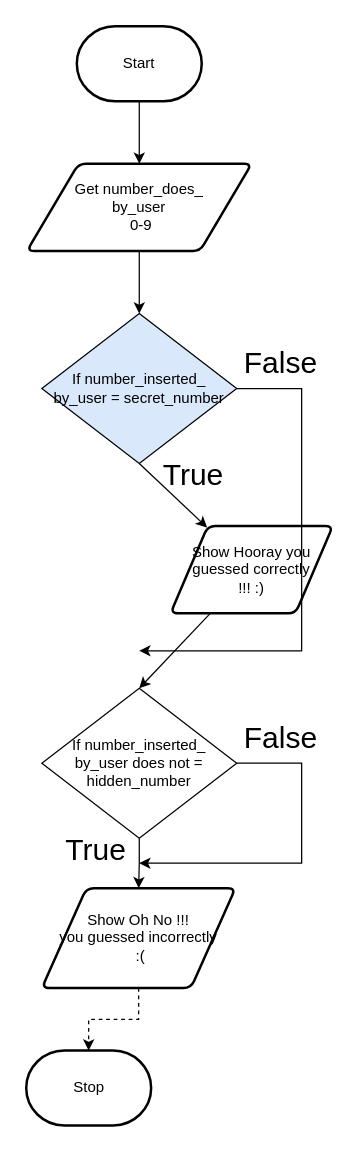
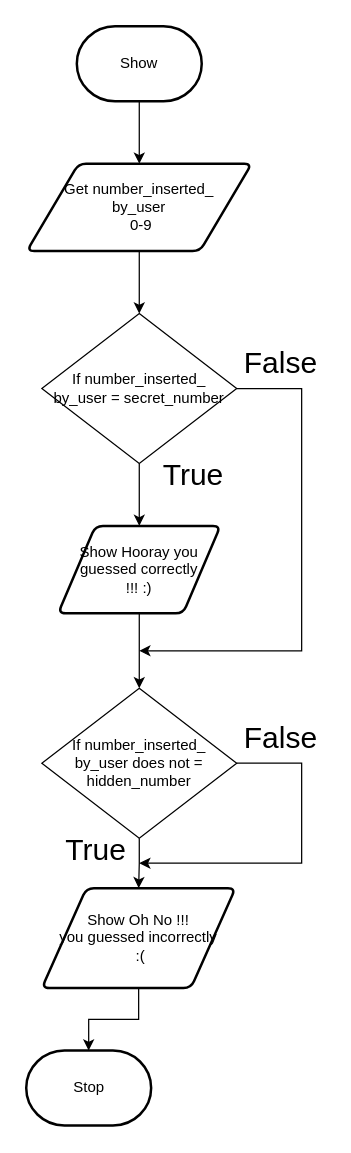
node "Start": label "Start" -> "Show"
node "Get number_does_ by_user 0-9": label "Get number_does_ by_user 0-9" -> "Get number_inserted_ by_user 0-9"
node "If number_inserted_ by_user = secret_number": fillcolor #dae8fc -> #ffffff
node "Show Hooray you guessed correctly !!! :)": moved (252, 569) -> (139, 569)
edge "Show Oh No !!! you guessed incorrectly :(" -> "Stop": style dashed -> solid
